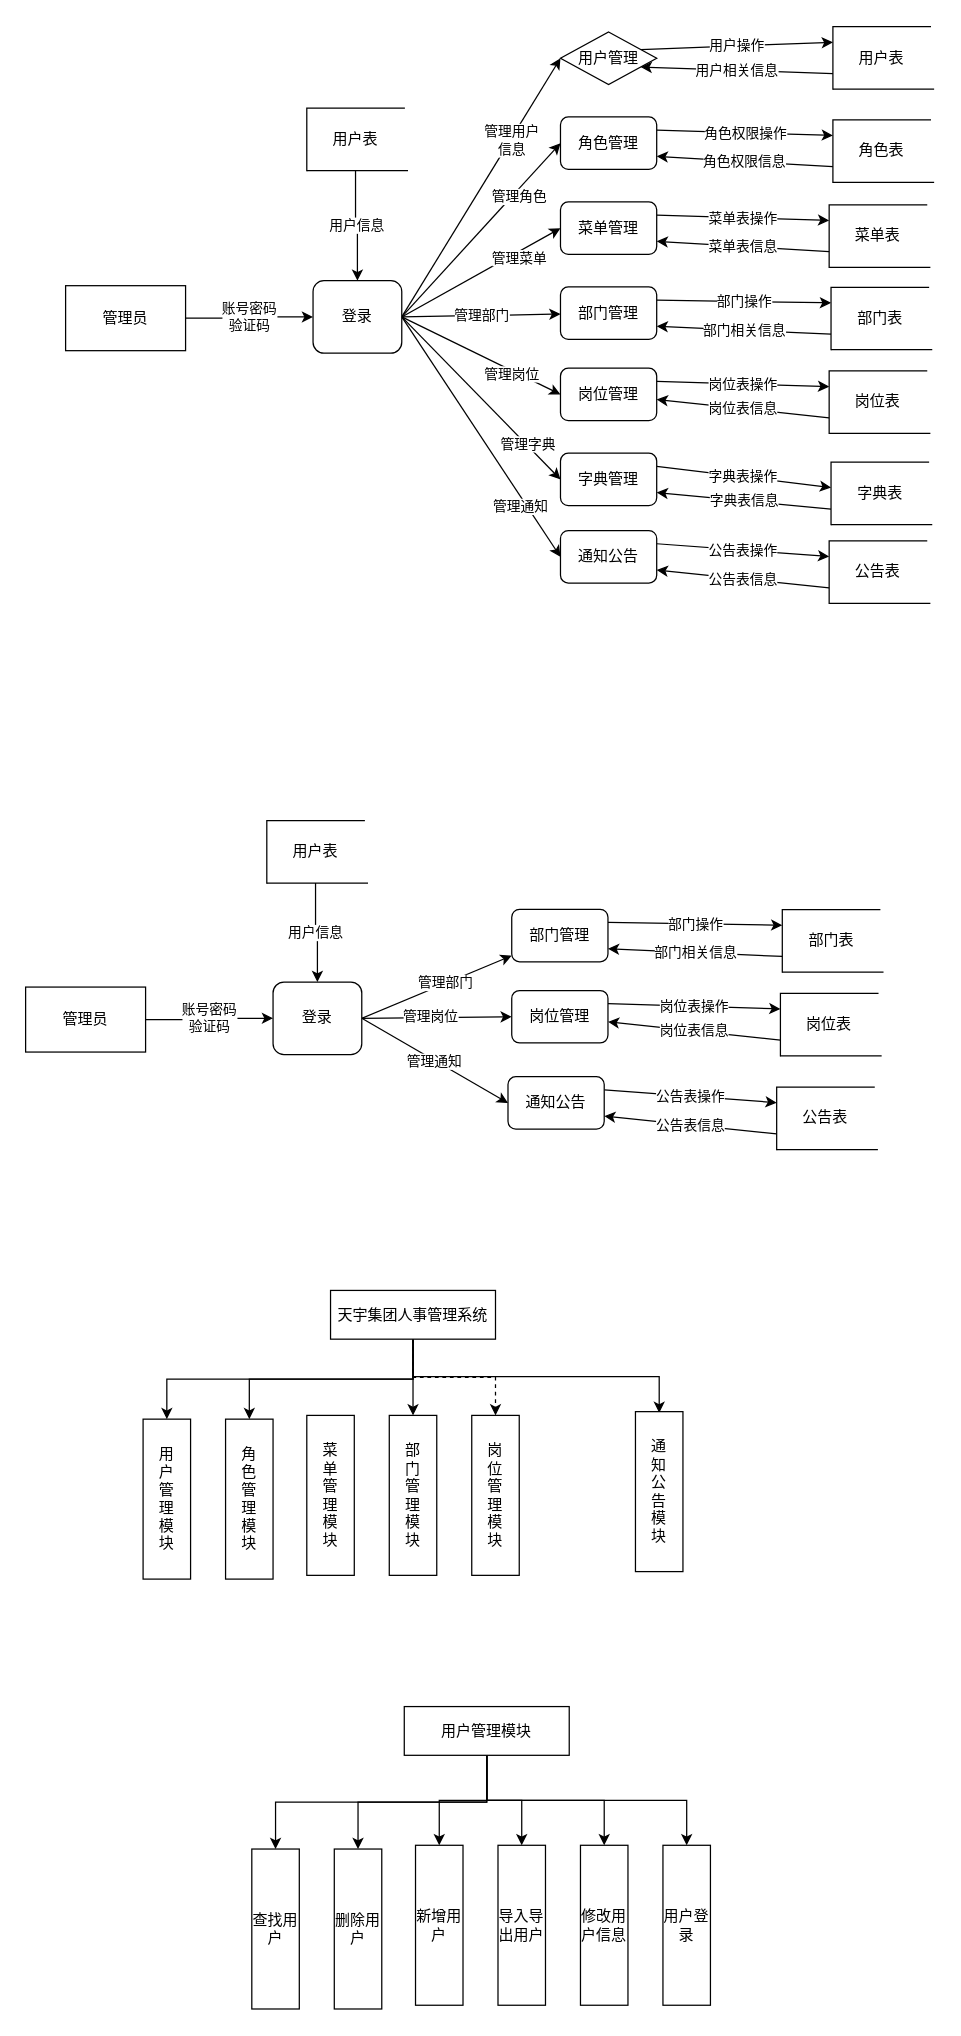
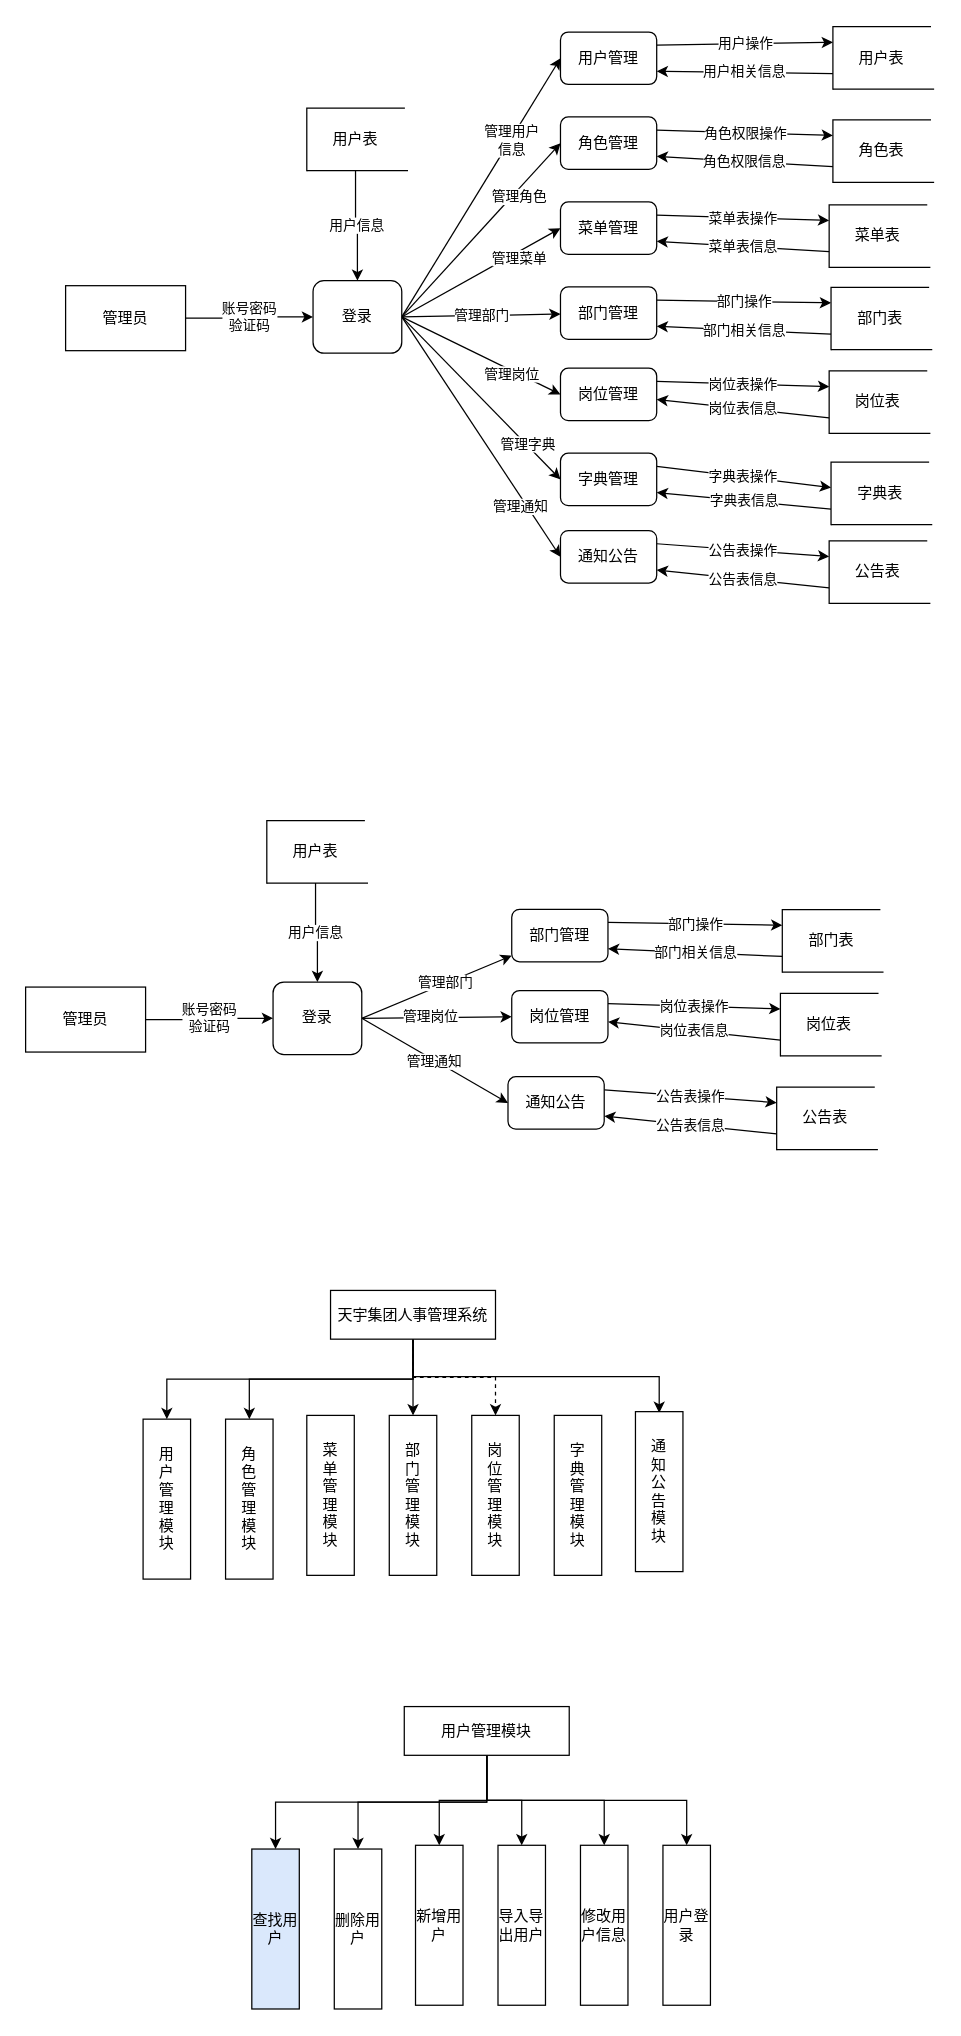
node "用户管理": shape diamond -> rounded rectangle
node "字 典 管 理 模 块": added
node "查找用户": fillcolor #ffffff -> #dae8fc
